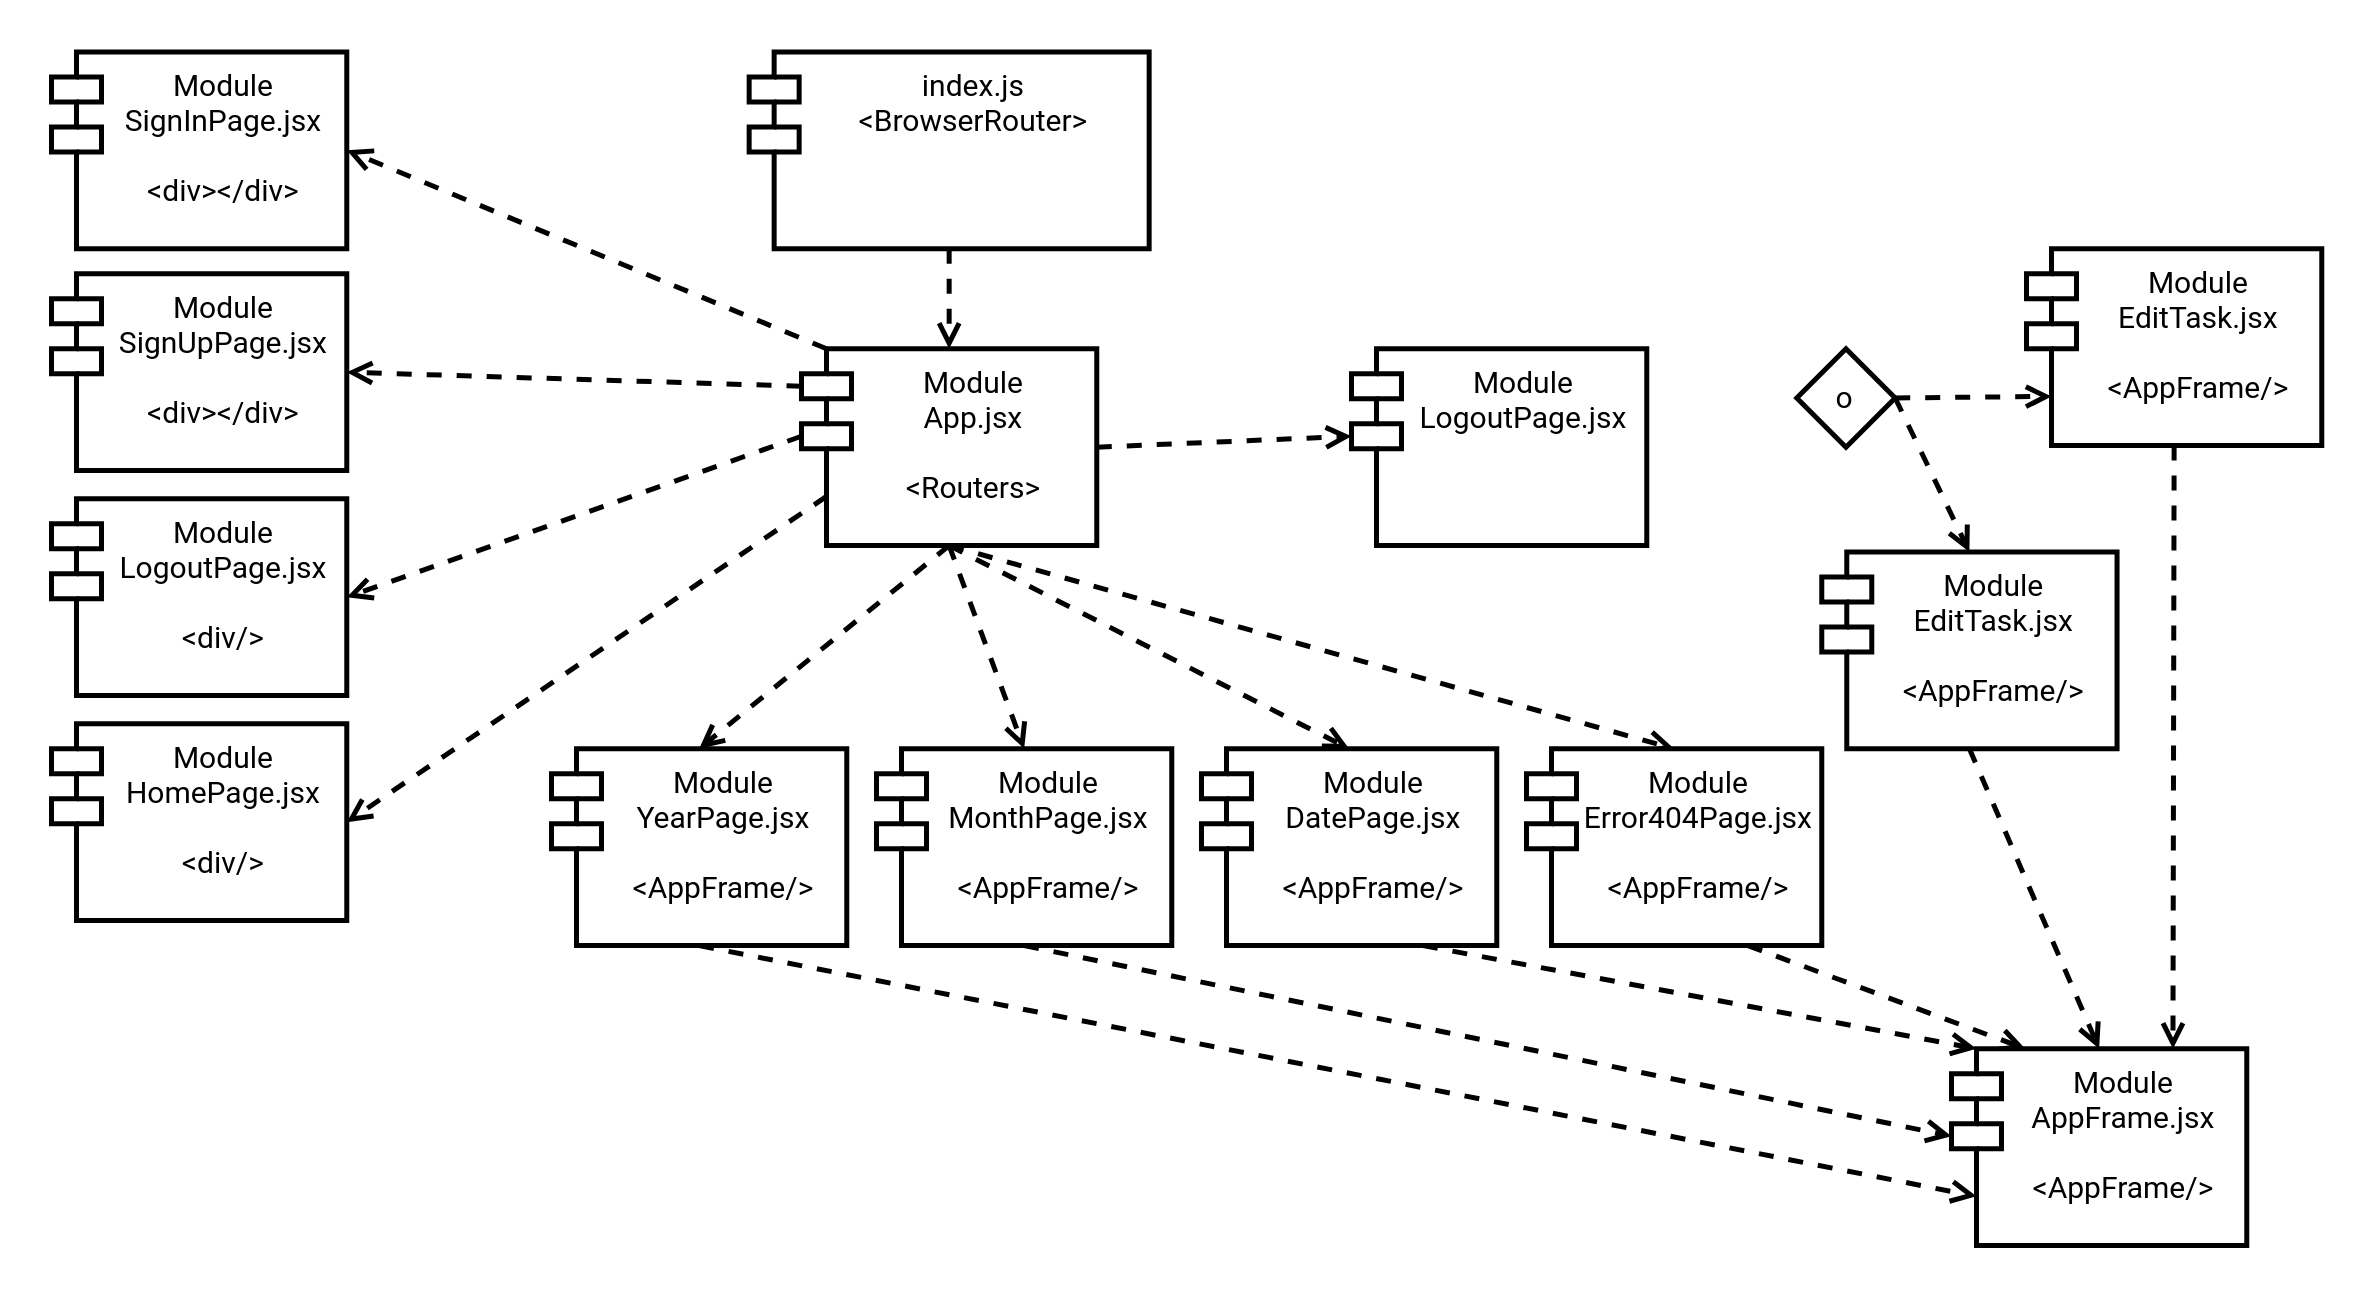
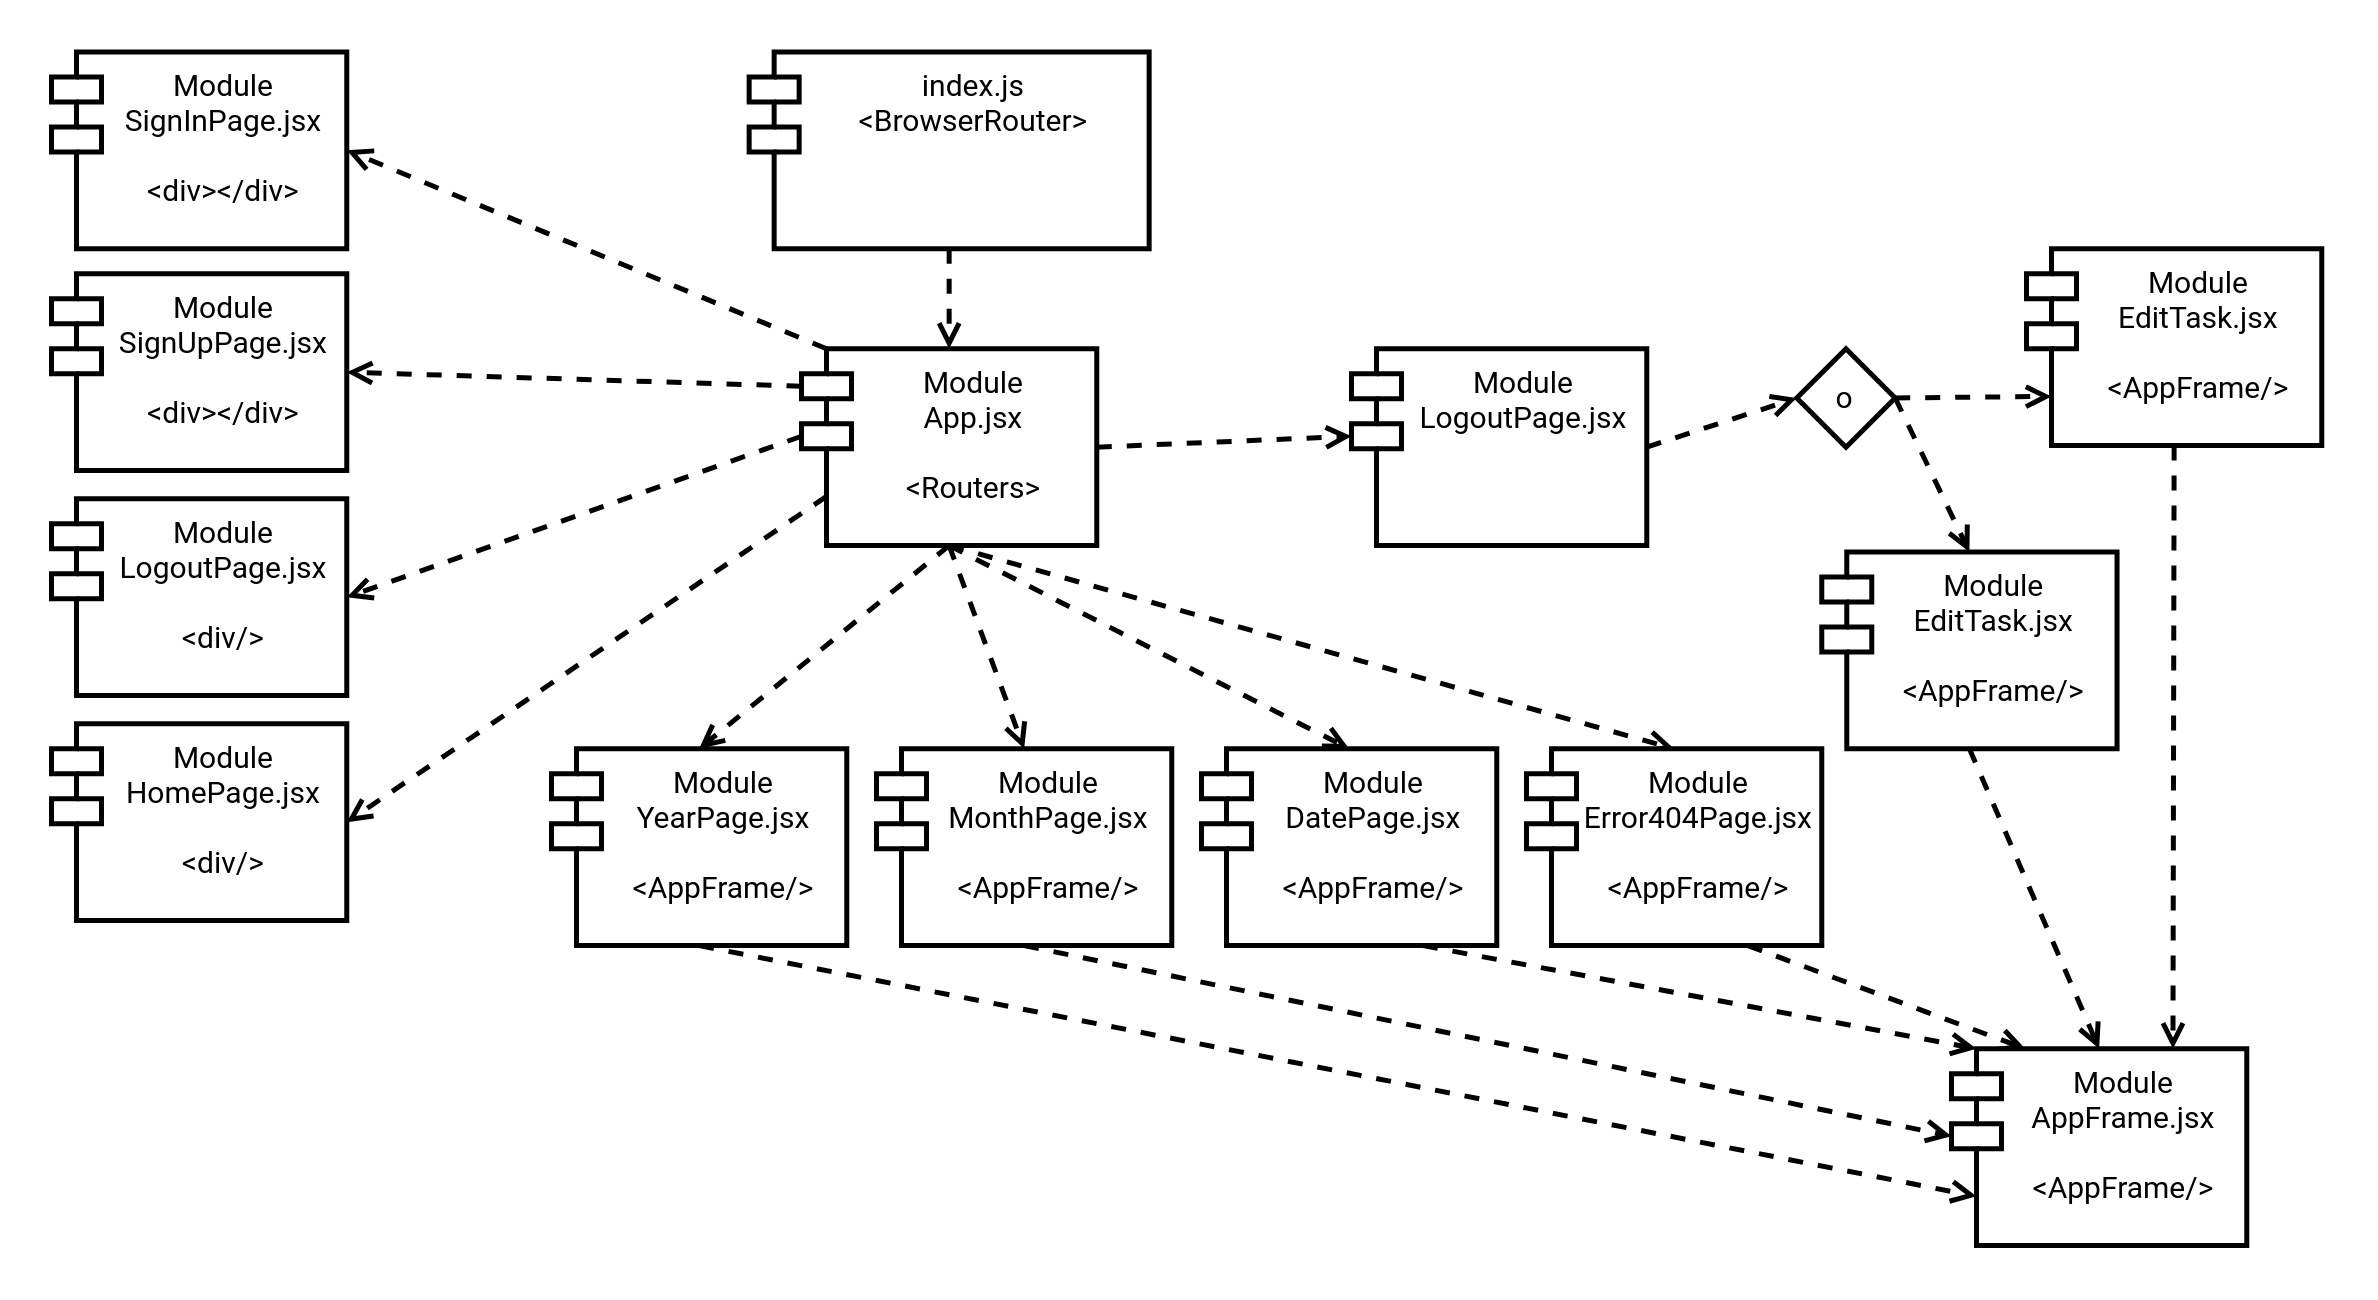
edge "Module LogoutPage.jsx" -> "o": added
